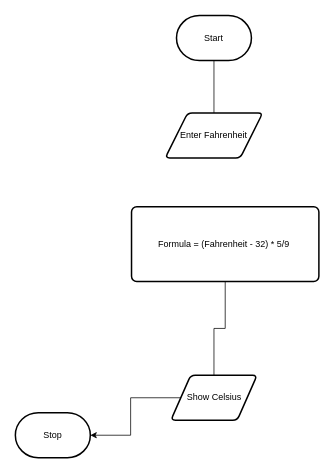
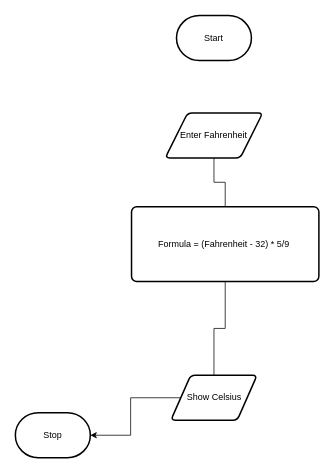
edge "Start" -- "Enter Fahrenheit": now "Formula = (Fahrenheit - 32) * 5/9" -- "Enter Fahrenheit"
